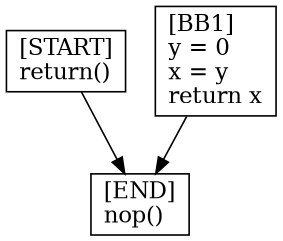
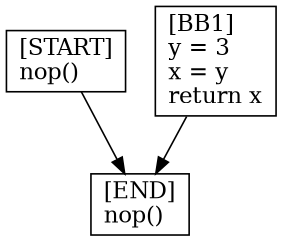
node "[START] return()": label "[START] return()" -> "[START] nop()"
node "[BB1] y = 0 x = y return x": label "[BB1] y = 0 x = y return x" -> "[BB1] y = 3 x = y return x"
